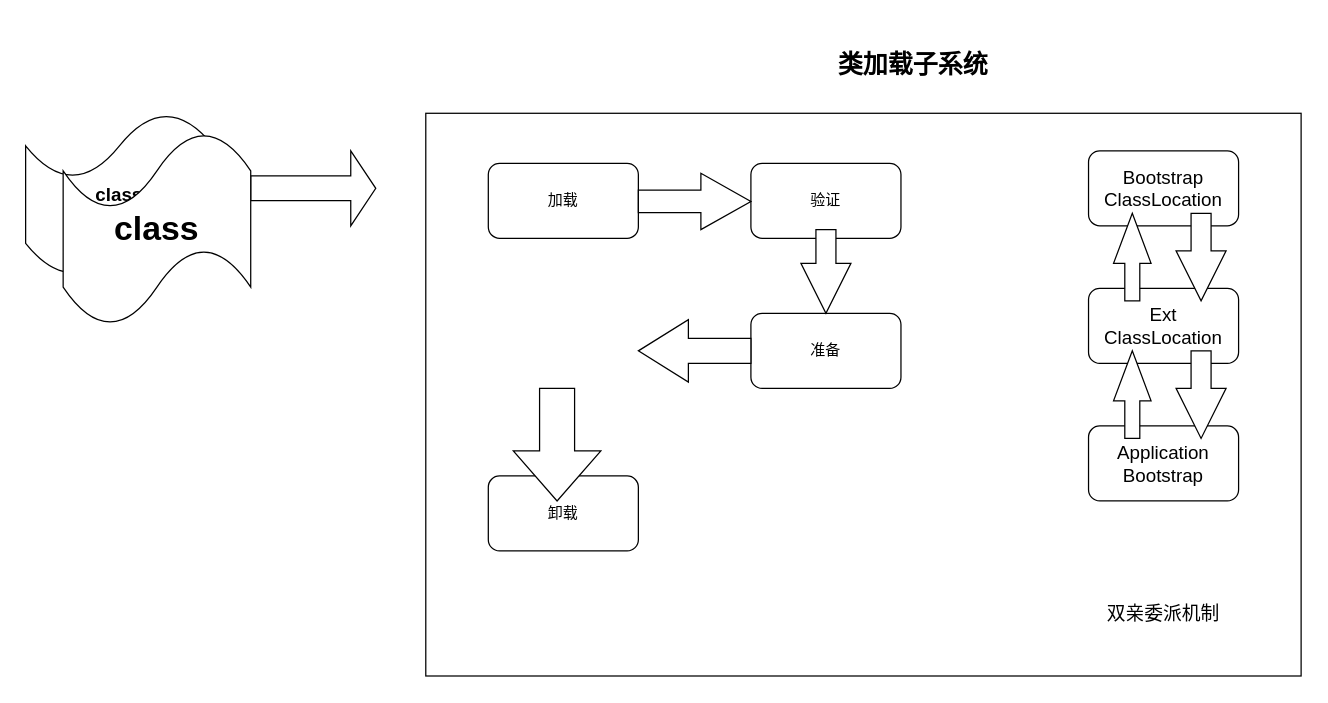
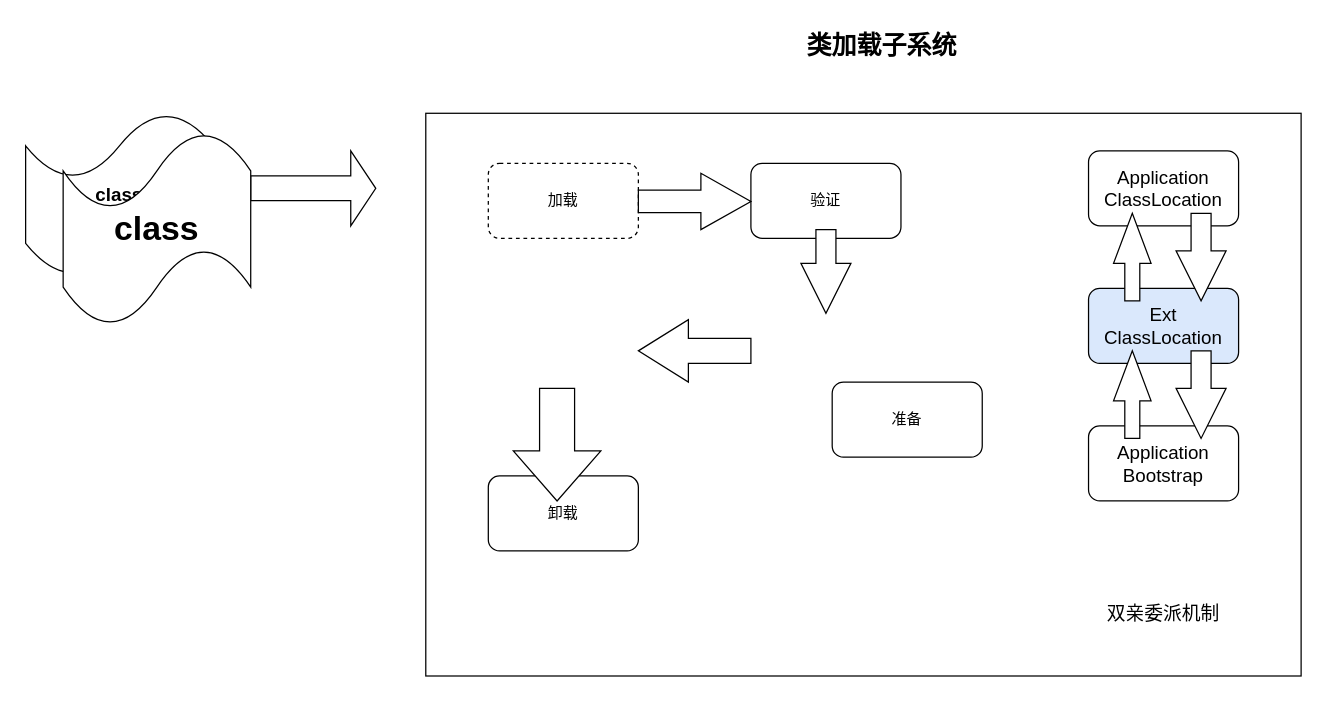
node "类加载子系统": moved (913, 63) -> (882, 44)
node "Bootstrap ClassLocation": label "Bootstrap ClassLocation" -> "Application ClassLocation"
node "加载": style solid -> dashed
node "Ext ClassLocation": fillcolor #ffffff -> #dae8fc
node "准备": moved (826, 351) -> (907, 419)
